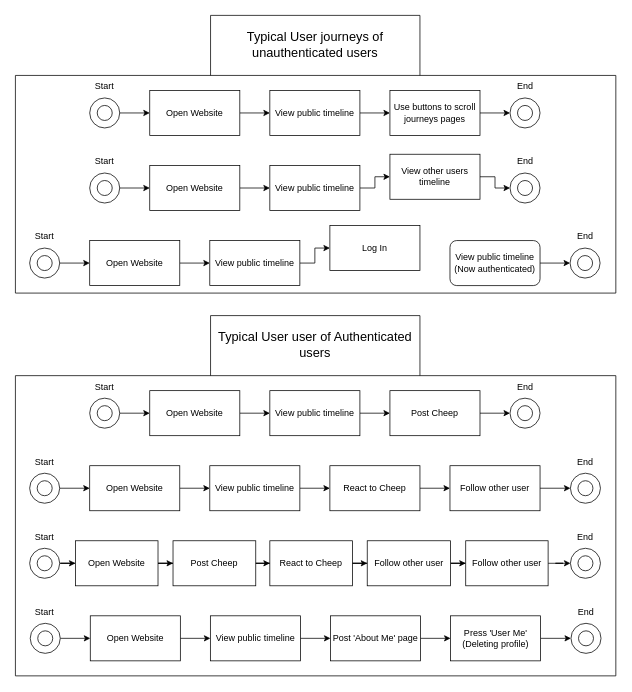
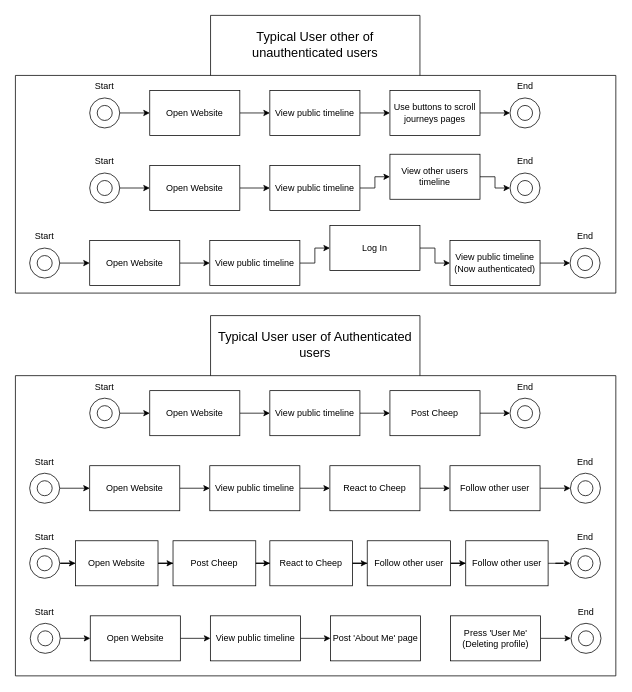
node "Typical User journeys of unauthenticated users": label "Typical User journeys of unauthenticated users" -> "Typical User other of unauthenticated users"
edge "Log In" -> "View public timeline (Now authenticated)": added
node "View public timeline (Now authenticated)": shape rounded rectangle -> rectangle
edge "Post 'About Me' page" -> "Press 'User Me' (Deleting profile)": removed
